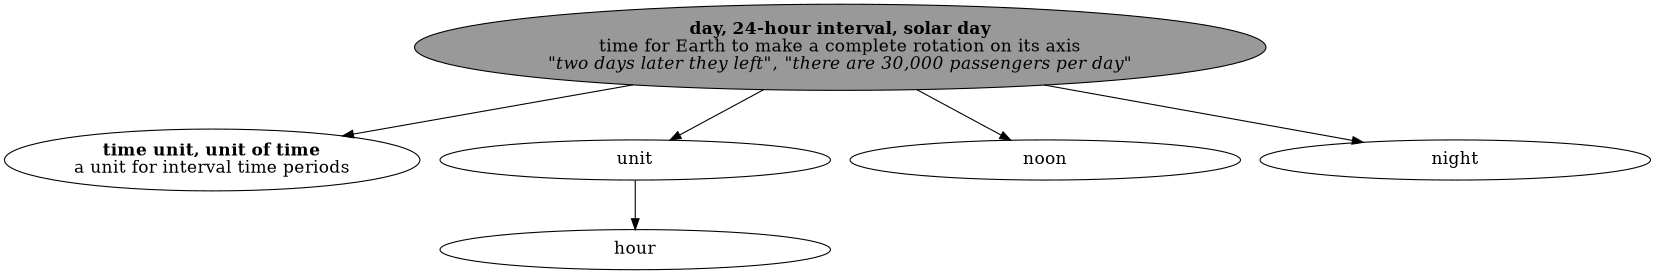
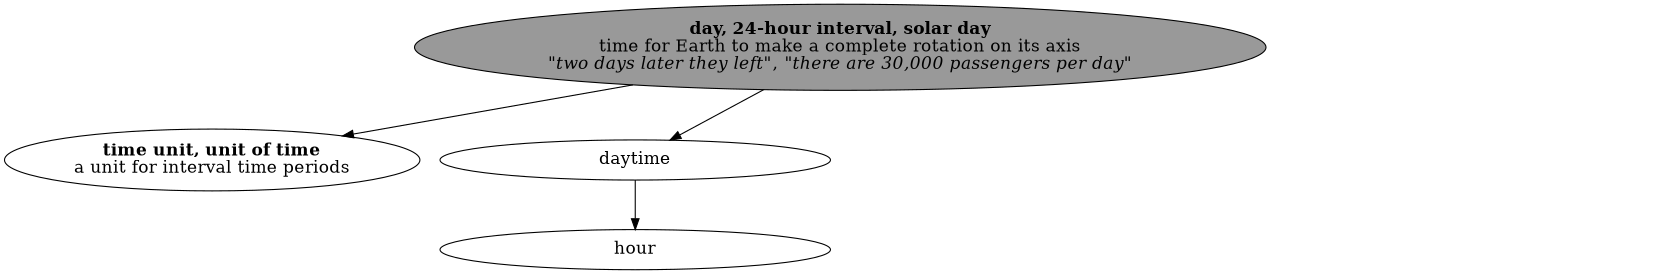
node "unit": label "unit" -> "daytime"
node "noon": removed
node "night": removed
